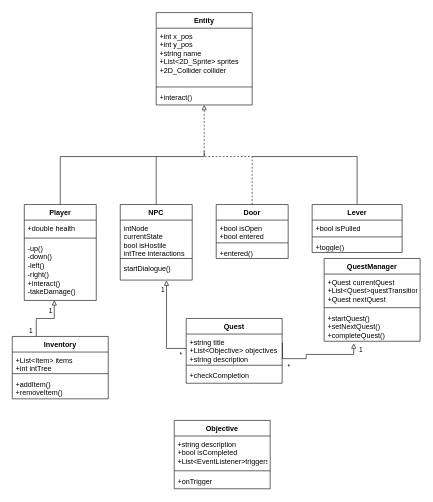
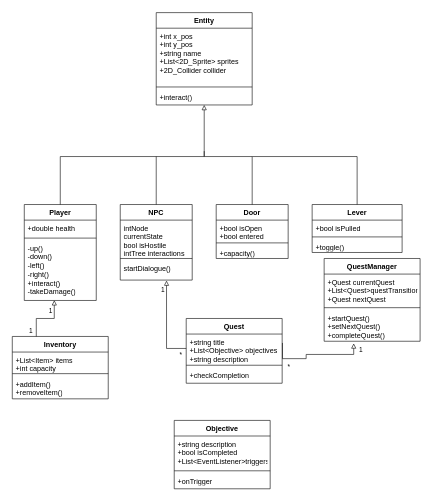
edge "Door" -> "Entity": style dashed -> solid
node "+entered()": label "+entered()" -> "+capacity()"
node "+List<Item> items +int intTree": label "+List<Item> items +int intTree" -> "+List<Item> items +int capacity"
